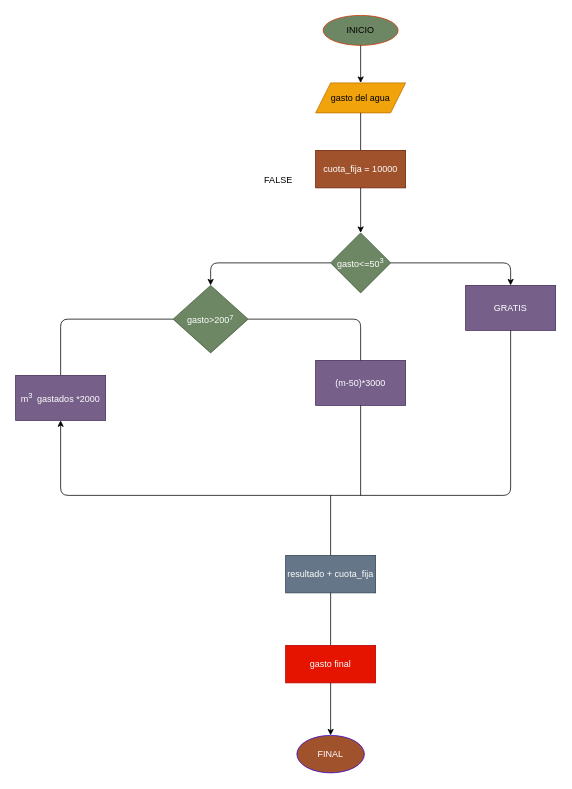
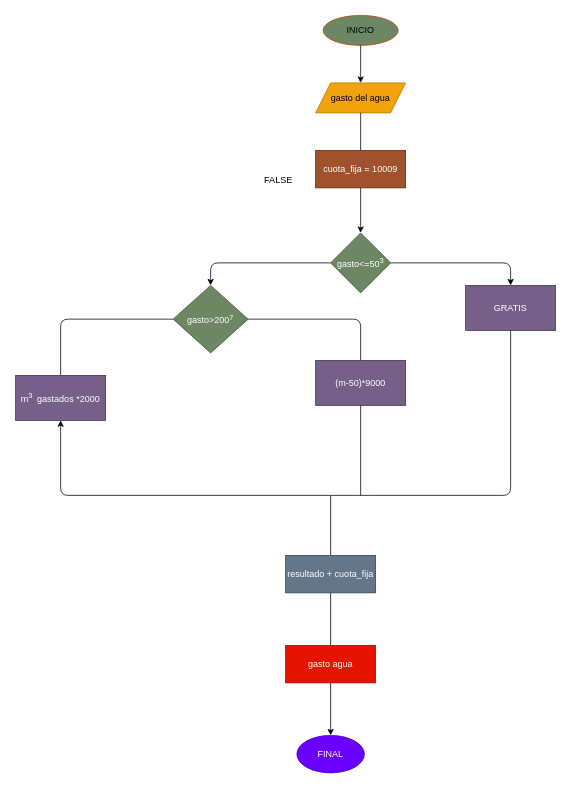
node "cuota_fija = 10000": label "cuota_fija = 10000" -> "cuota_fija = 10009"
node "(m-50)*3000": label "(m-50)*3000" -> "(m-50)*9000"
node "gasto final": label "gasto final" -> "gasto agua"
node "FINAL": fillcolor #a0522d -> #6a00ff
